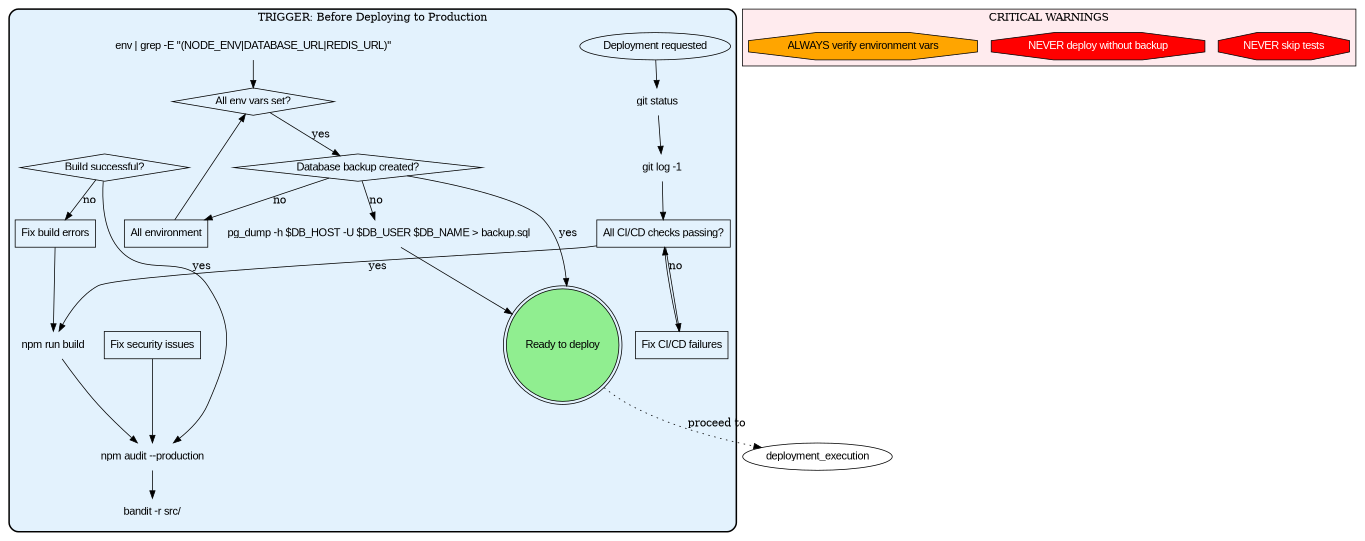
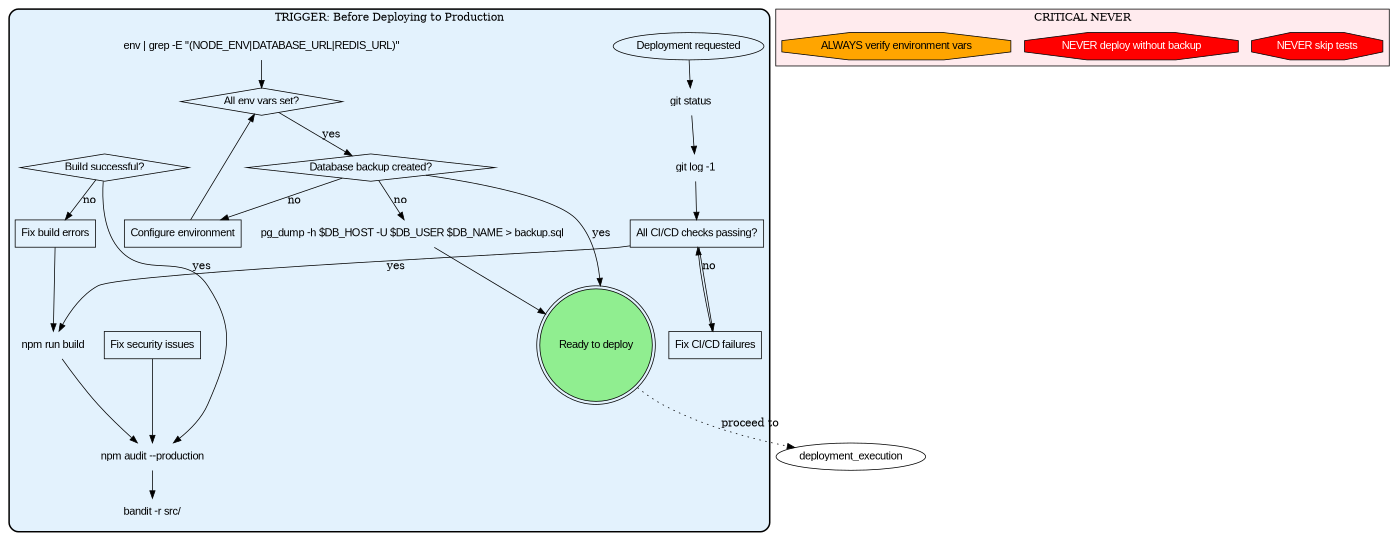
cluster "CRITICAL WARNINGS": label "CRITICAL WARNINGS" -> "CRITICAL NEVER"
node "All environment": label "All environment" -> "Configure environment"
